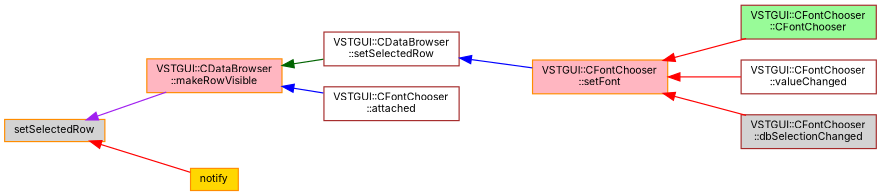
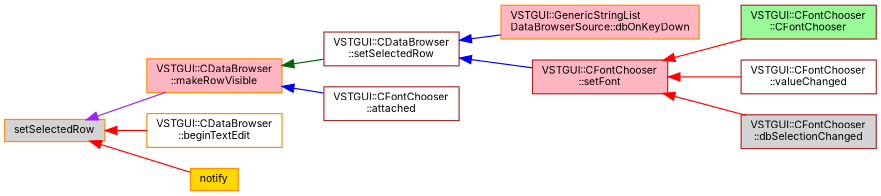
node "VSTGUI::GenericStringList DataBrowserSource::dbOnKeyDown": added
node "VSTGUI::CFontChooser ::setFont": color darkorange -> brown
node "VSTGUI::CDataBrowser ::beginTextEdit": added
